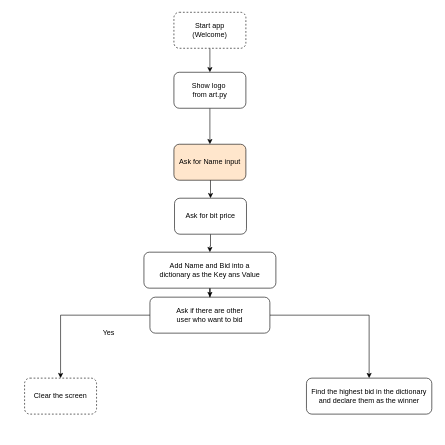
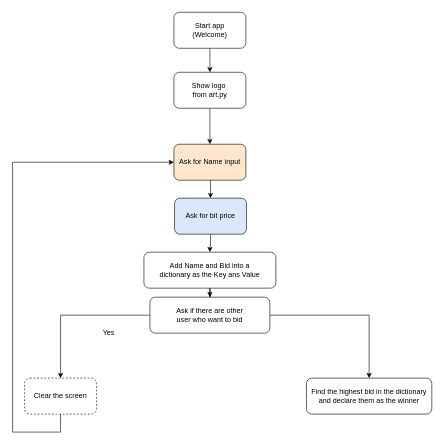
node "Start app (Welcome)": style dashed -> solid
node "Ask for bit price": fillcolor #ffffff -> #dae8fc
edge "Clear the screen" -> "Ask for Name input": added
